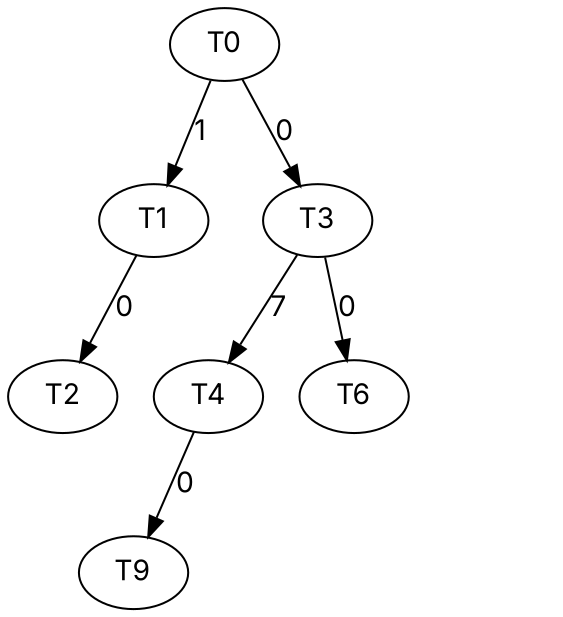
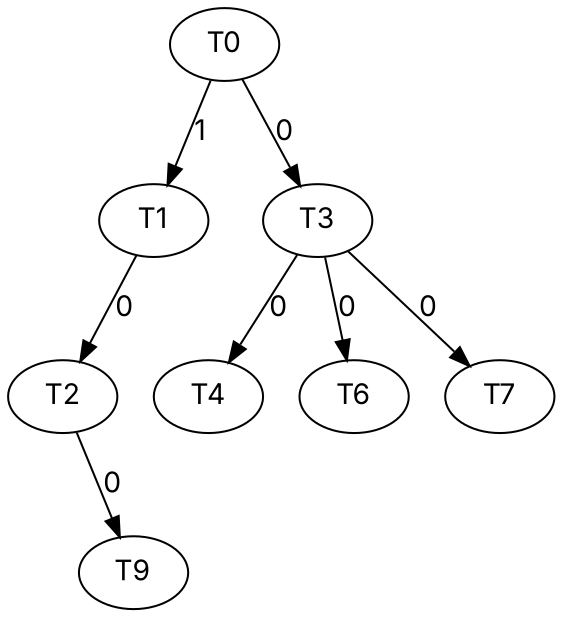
edge "T3" -> "T4": label "7" -> "0"
node "T7": added
edge "T4" -> "T9": now "T2" -> "T9"
